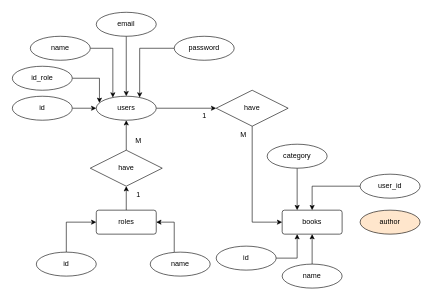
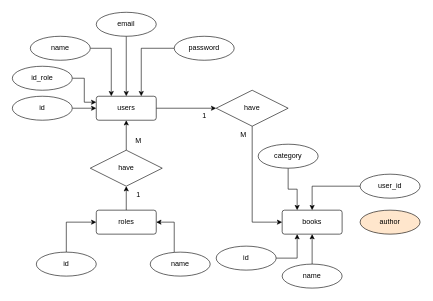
node "users": shape ellipse -> rounded rectangle
node "category": moved (297, 156) -> (288, 156)
